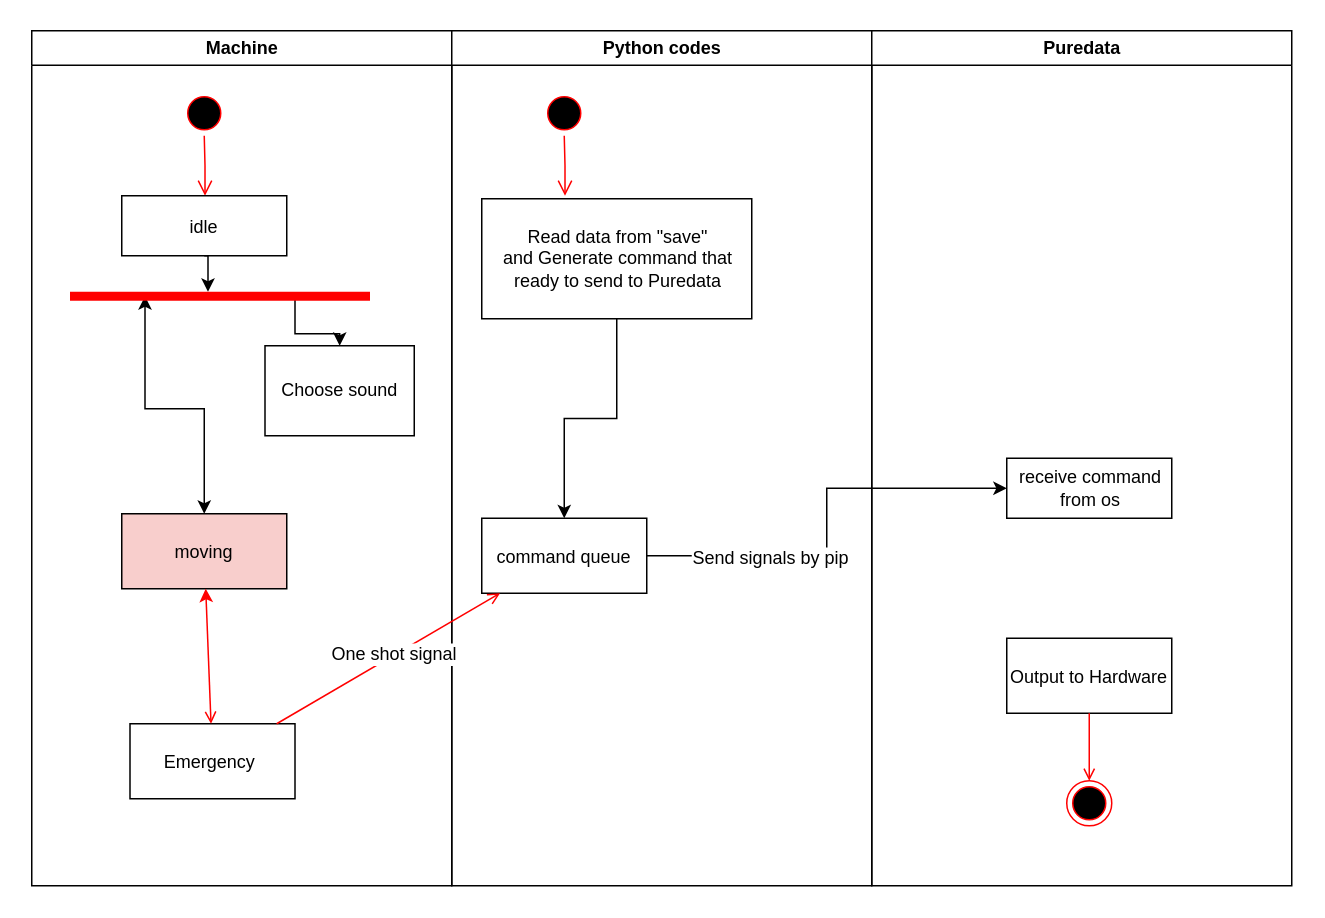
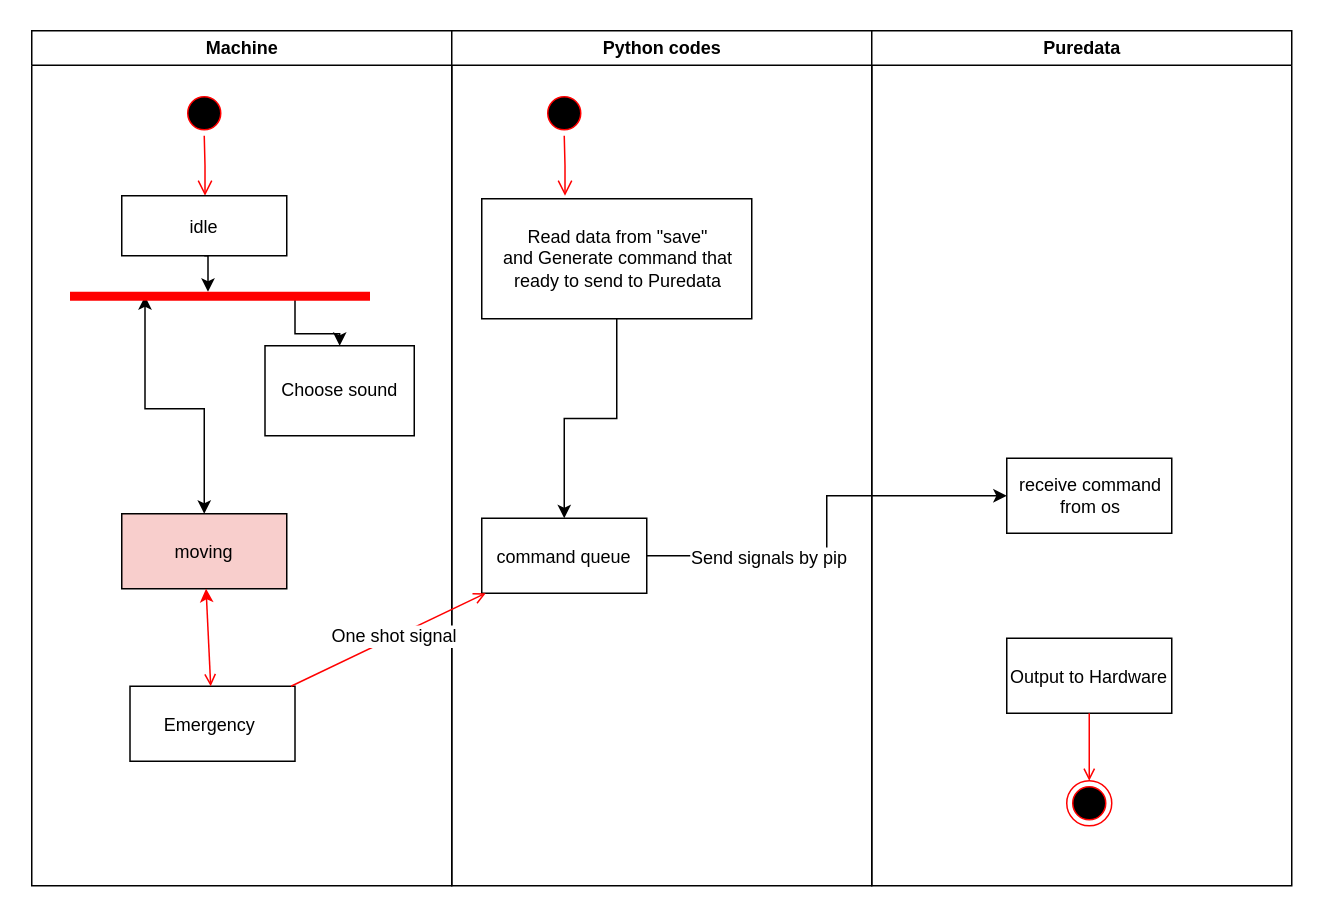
node "receive command from os": size 165x60 -> 165x75
node "Emergency": moved (212, 761) -> (212, 724)
